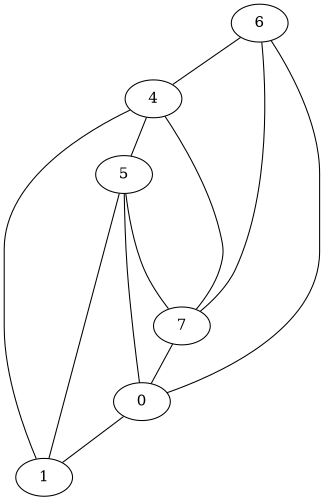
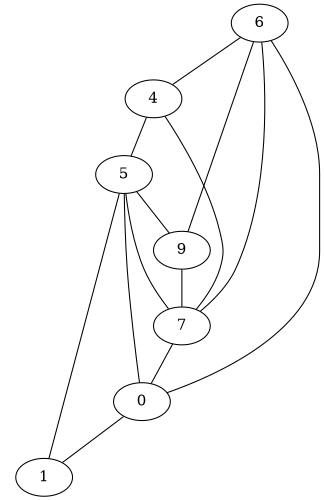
node "9": added
edge "4" -- "1": removed
